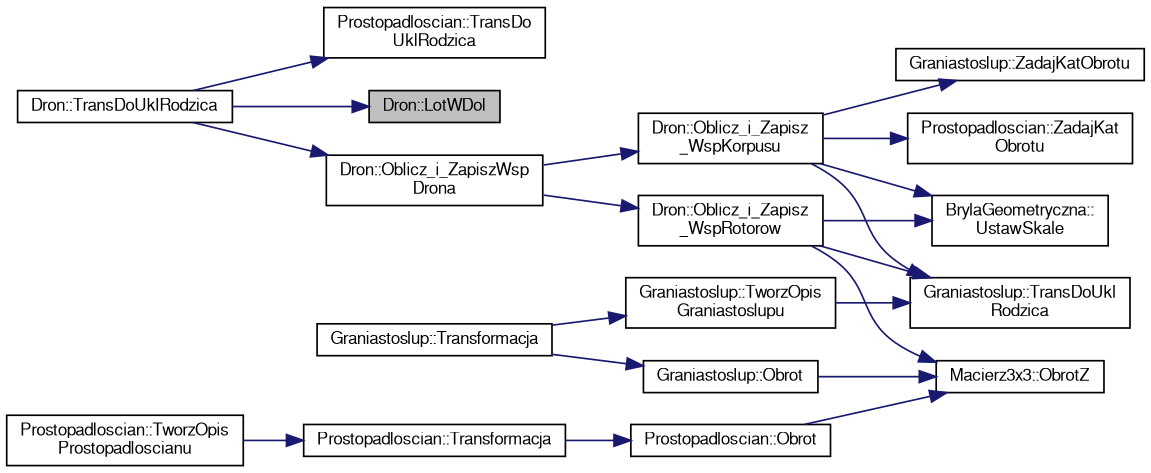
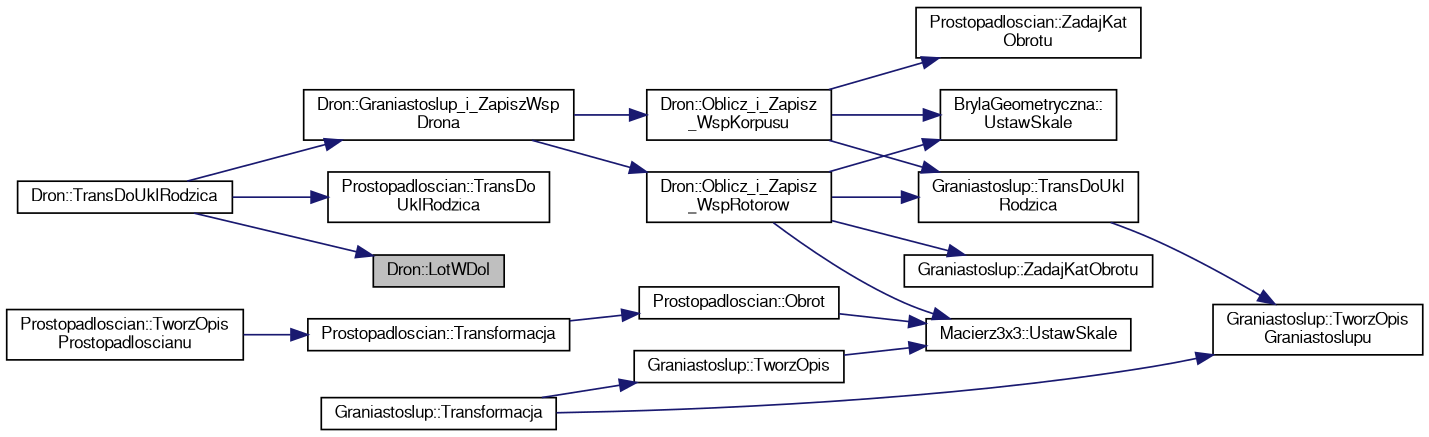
edge "Dron::Oblicz_i_Zapisz _WspKorpusu" -> "Graniastoslup::ZadajKatObrotu": now "Dron::Oblicz_i_Zapisz _WspRotorow" -> "Graniastoslup::ZadajKatObrotu"
node "Dron::Oblicz_i_ZapiszWsp Drona": label "Dron::Oblicz_i_ZapiszWsp Drona" -> "Dron::Graniastoslup_i_ZapiszWsp Drona"
edge "Graniastoslup::TworzOpis Graniastoslupu" -> "Graniastoslup::TransDoUkl Rodzica": reversed
node "Graniastoslup::Obrot": label "Graniastoslup::Obrot" -> "Graniastoslup::TworzOpis"
node "Macierz3x3::ObrotZ": label "Macierz3x3::ObrotZ" -> "Macierz3x3::UstawSkale"
